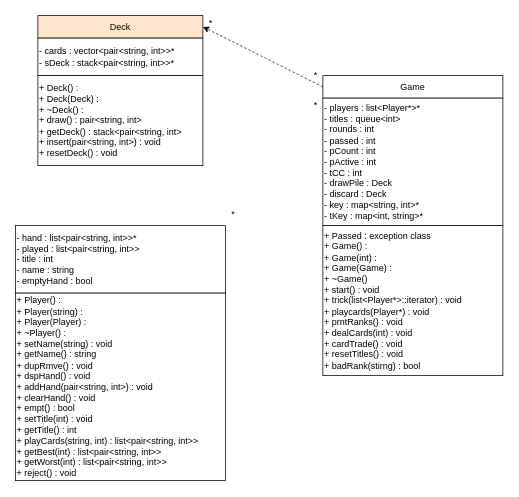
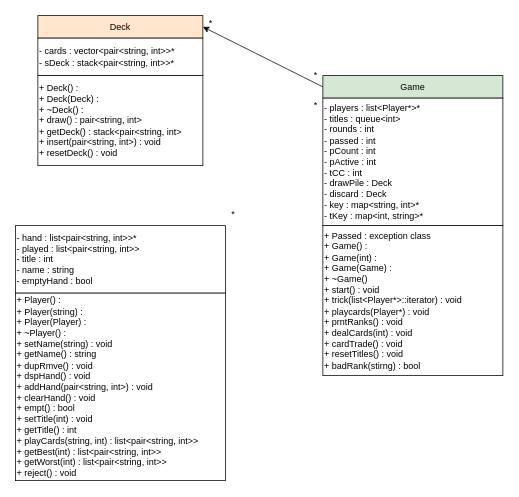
edge "Game" -> "Deck": style dashed -> solid
node "Game": fillcolor #ffffff -> #d5e8d4
